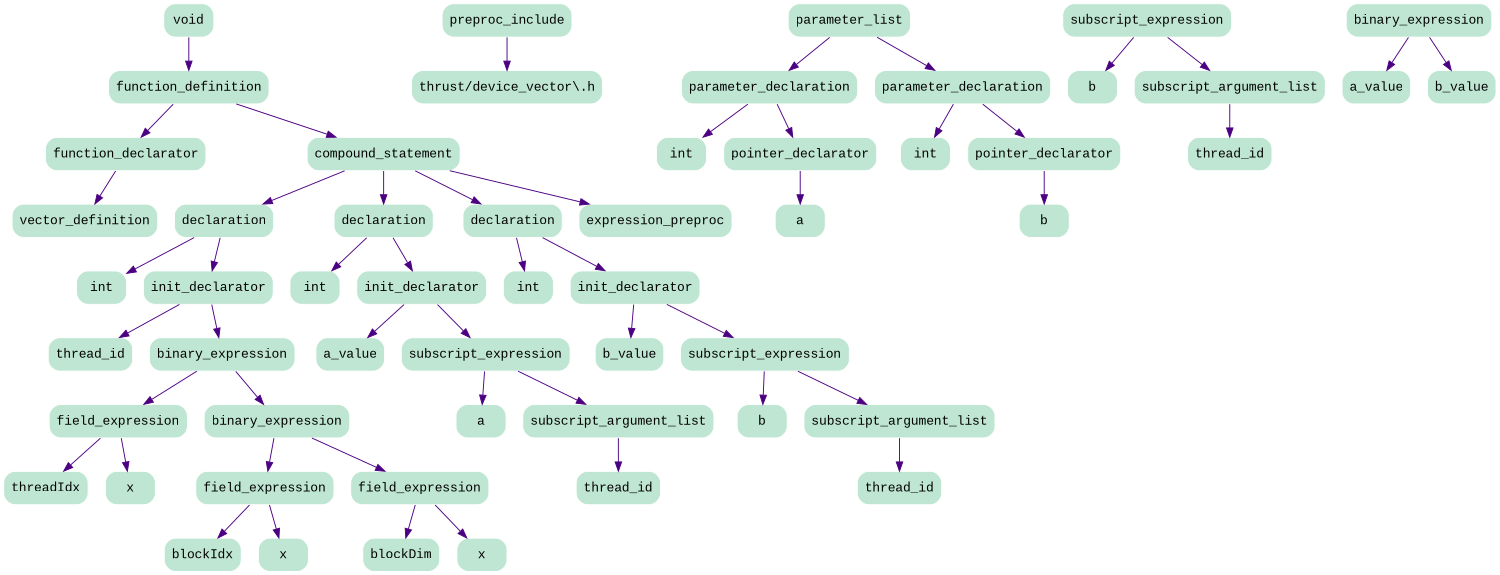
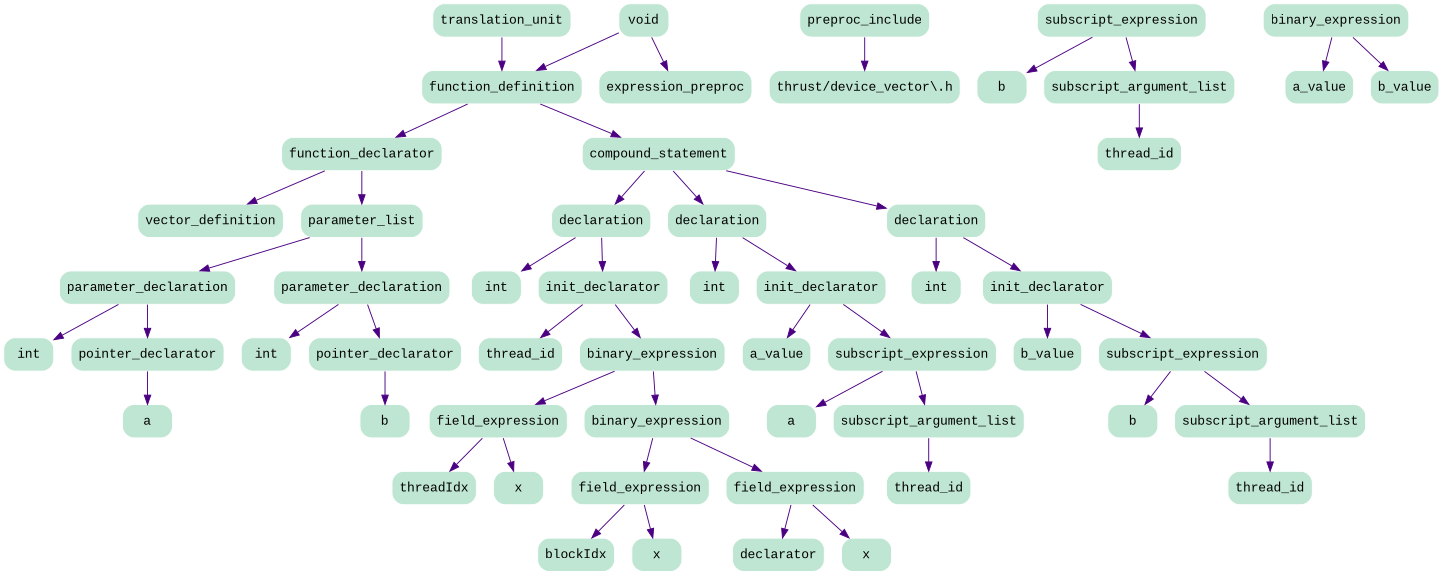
node "translation_unit": added
edge "function_declarator" -> "parameter_list": added
edge "compound_statement" -> "expression_preproc": now "void" -> "expression_preproc"
node "blockDim": label "blockDim" -> "declarator"
